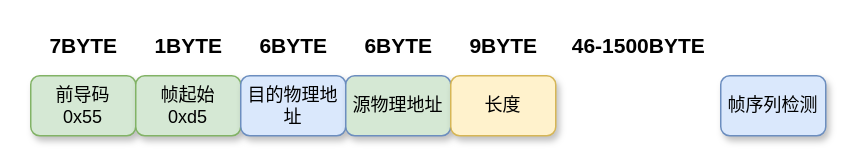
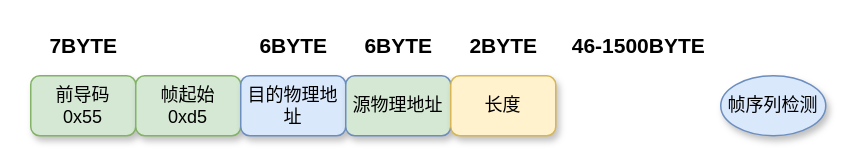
node "1BYTE": removed
node "9BYTE": label "9BYTE" -> "2BYTE"
node "帧序列检测": shape rounded rectangle -> ellipse
